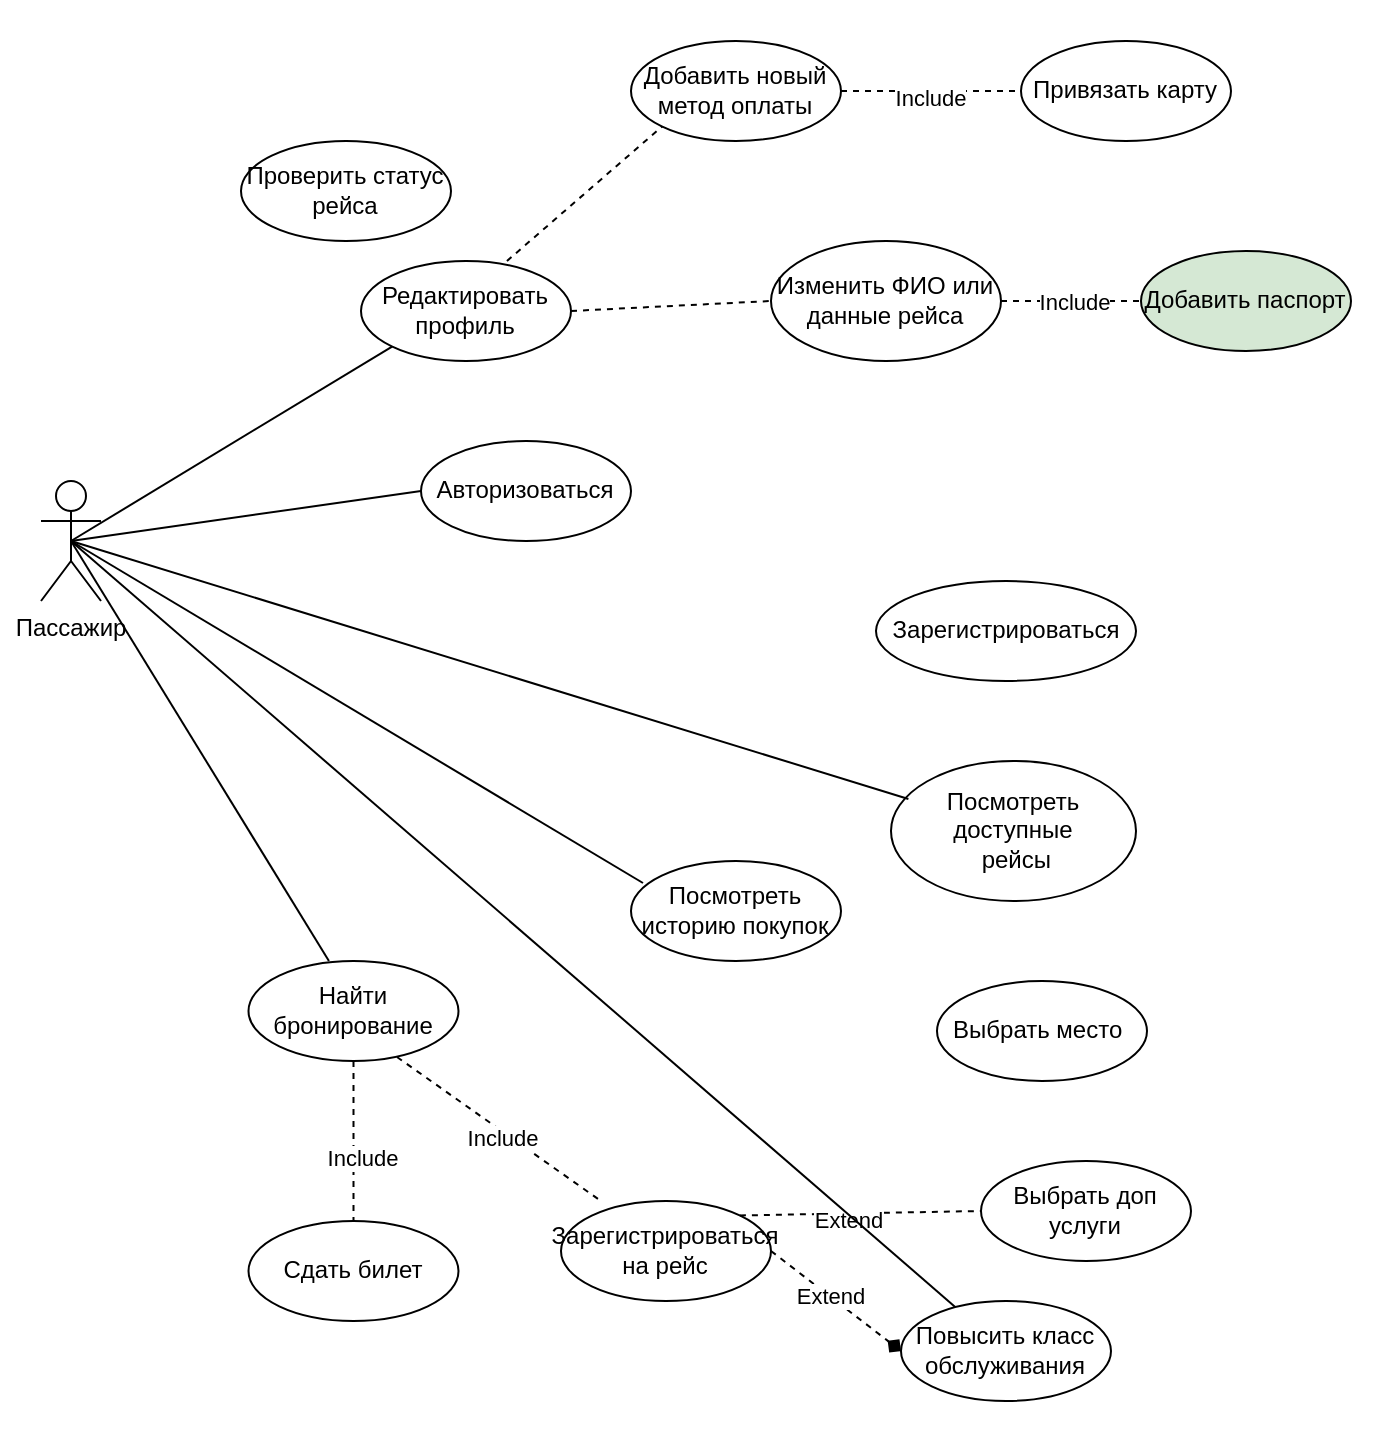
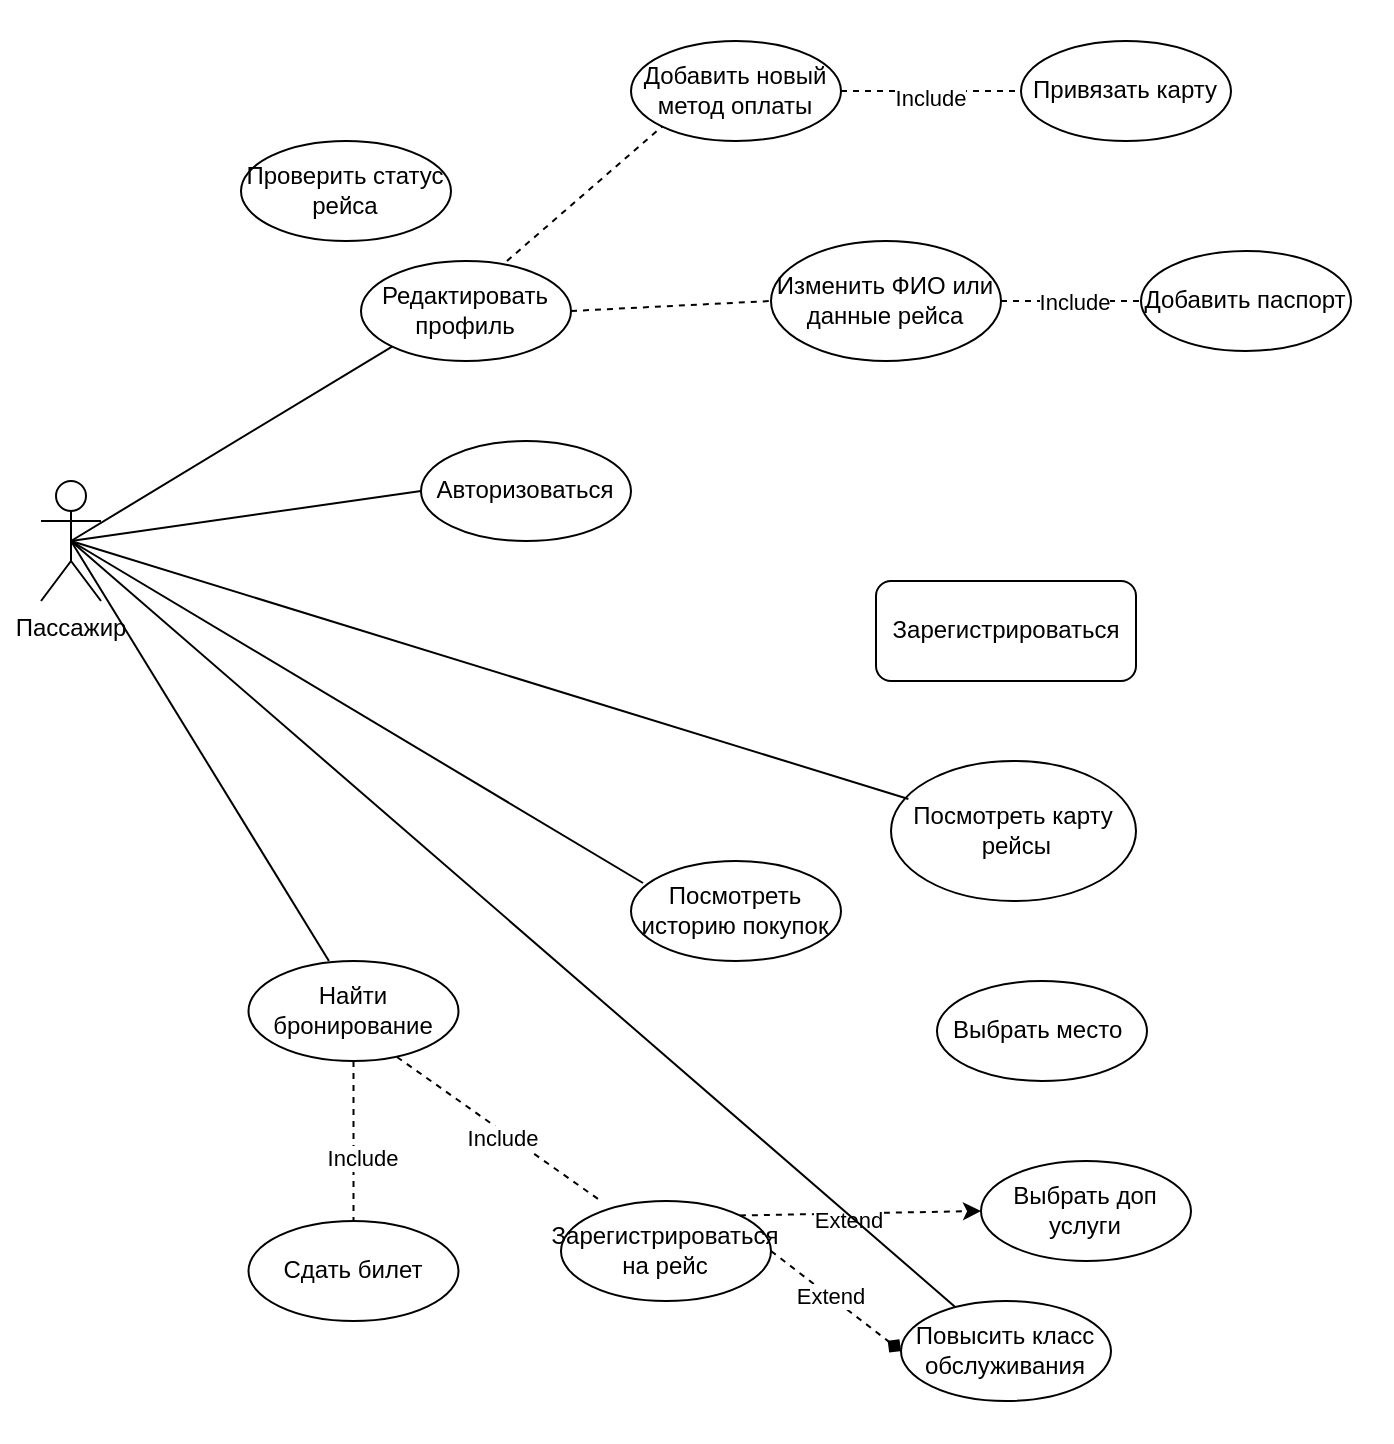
node "Добавить паспорт": fillcolor #d5e8d4 -> #ffffff
node "Зарегистрироваться": shape ellipse -> rounded rectangle
node "Посмотреть доступные рейсы": label "Посмотреть доступные рейсы" -> "Посмотреть карту рейсы"
edge "Выбрать доп услуги" -- "Зарегистрироваться на рейс": arrowhead none -> classic
